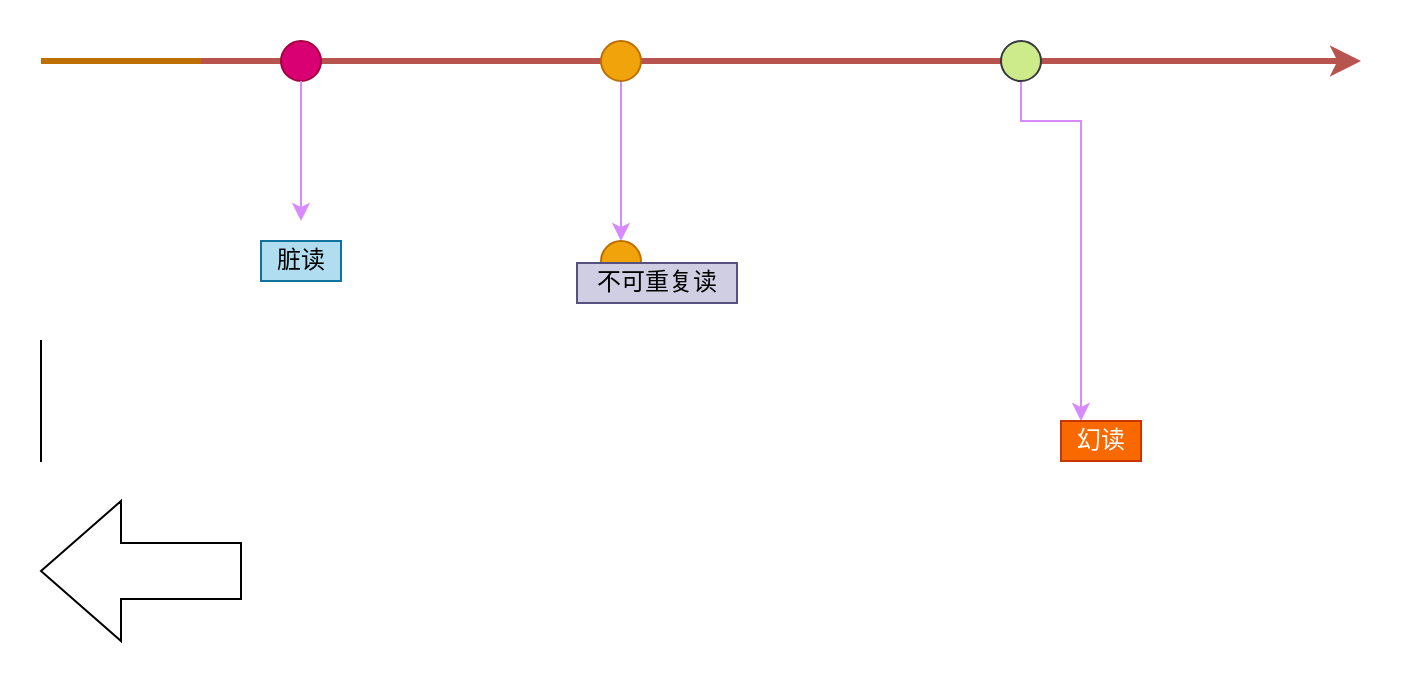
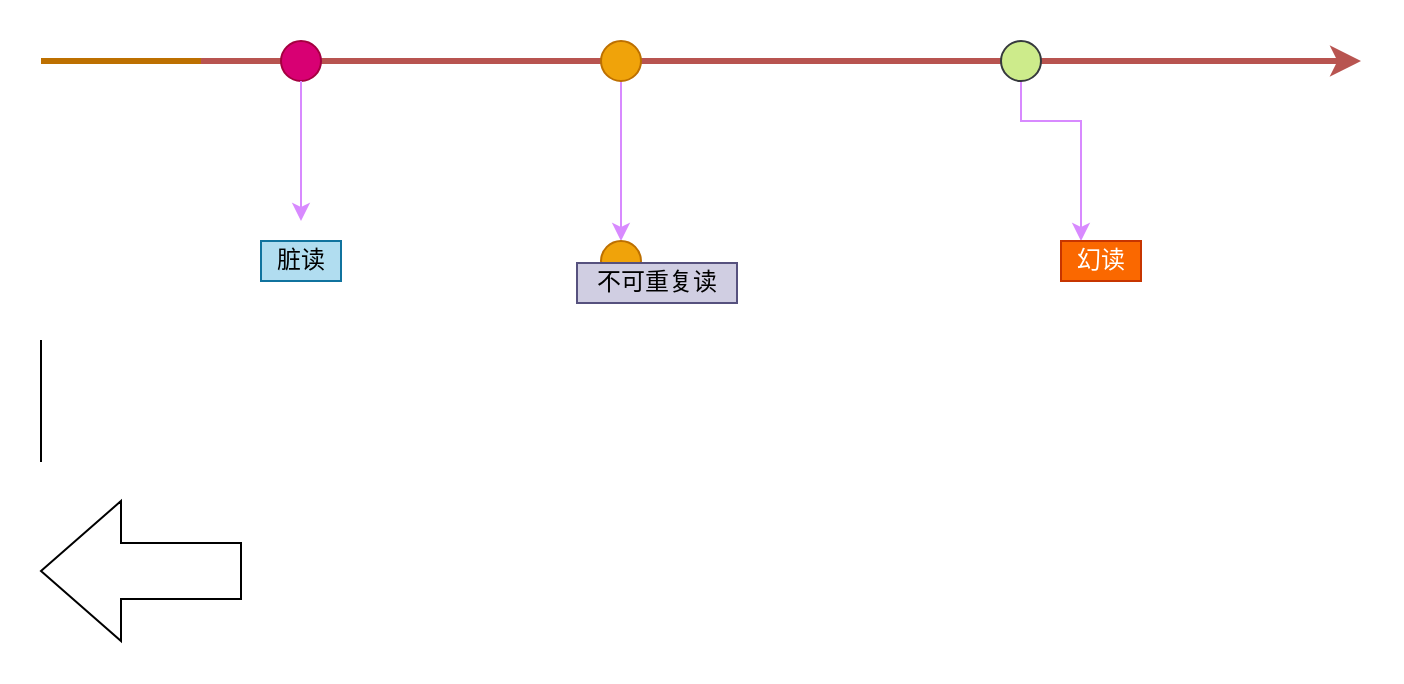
node "幻读": moved (1101, 441) -> (1101, 261)
